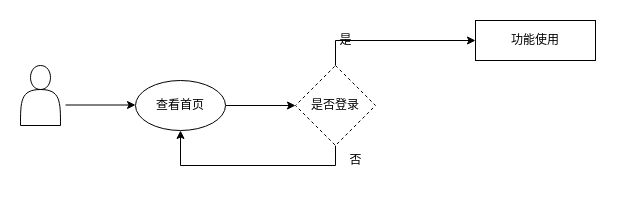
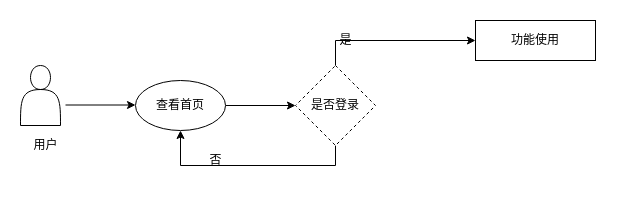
node "用户": added
node "否": moved (356, 161) -> (216, 161)
